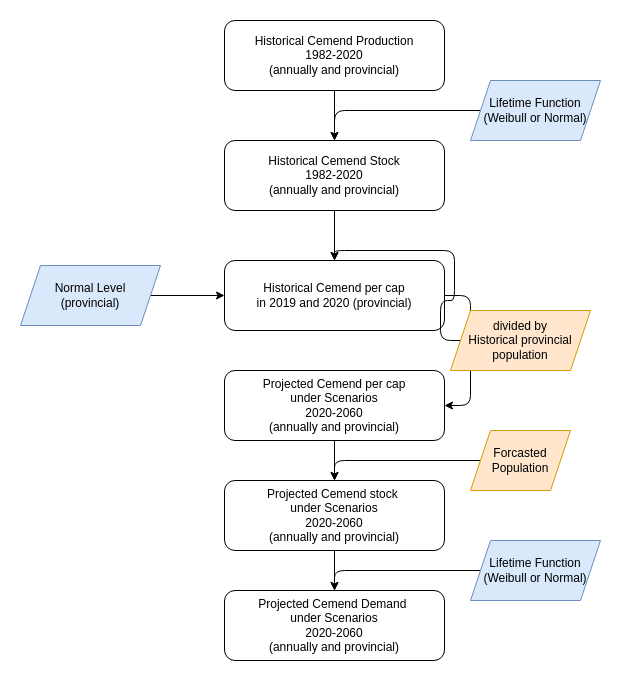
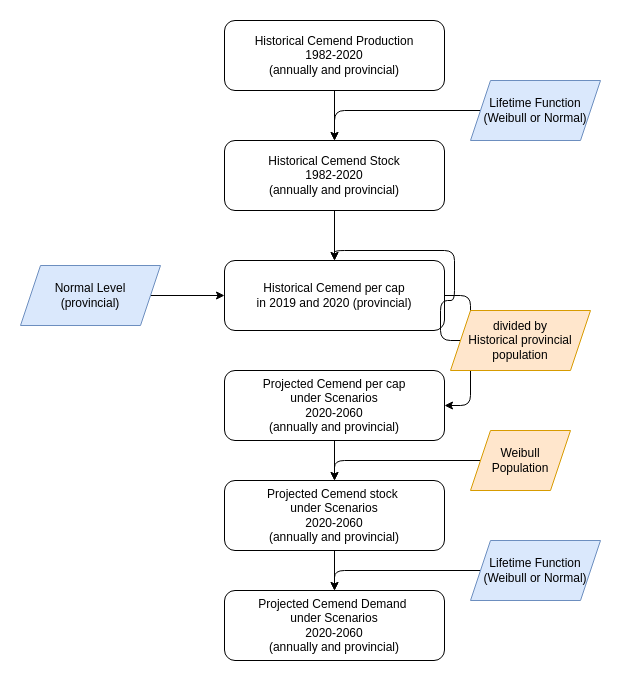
node "Forcasted Population": label "Forcasted Population" -> "Weibull Population"
